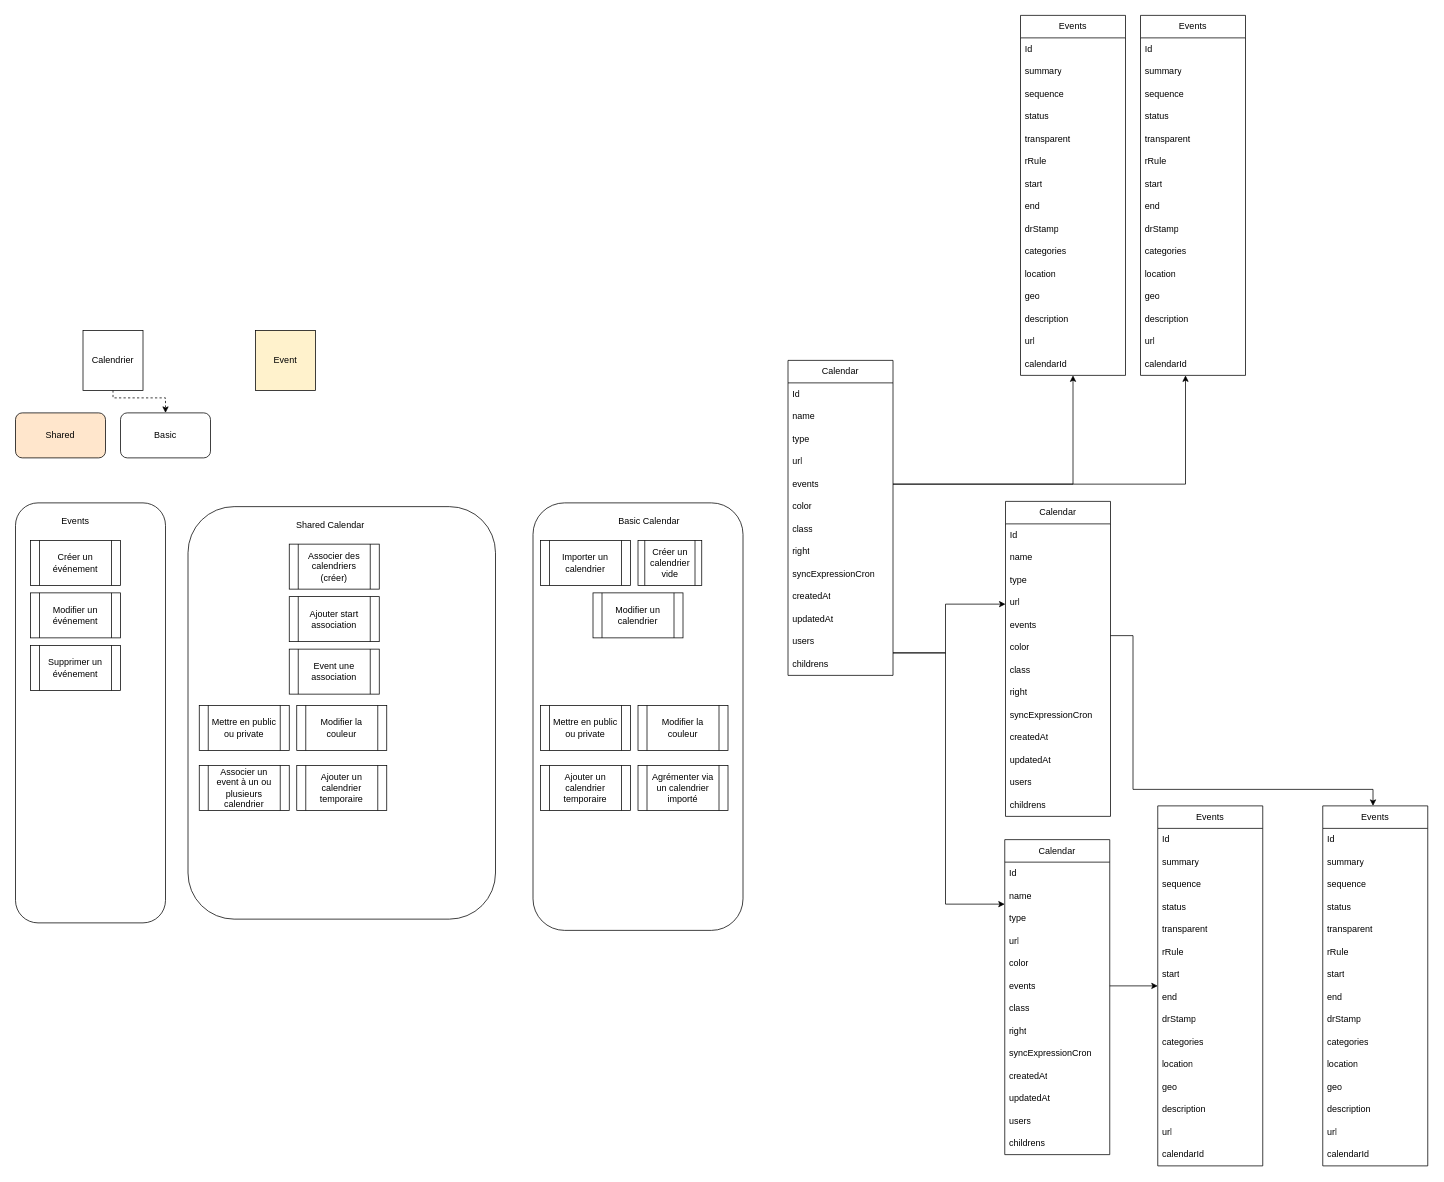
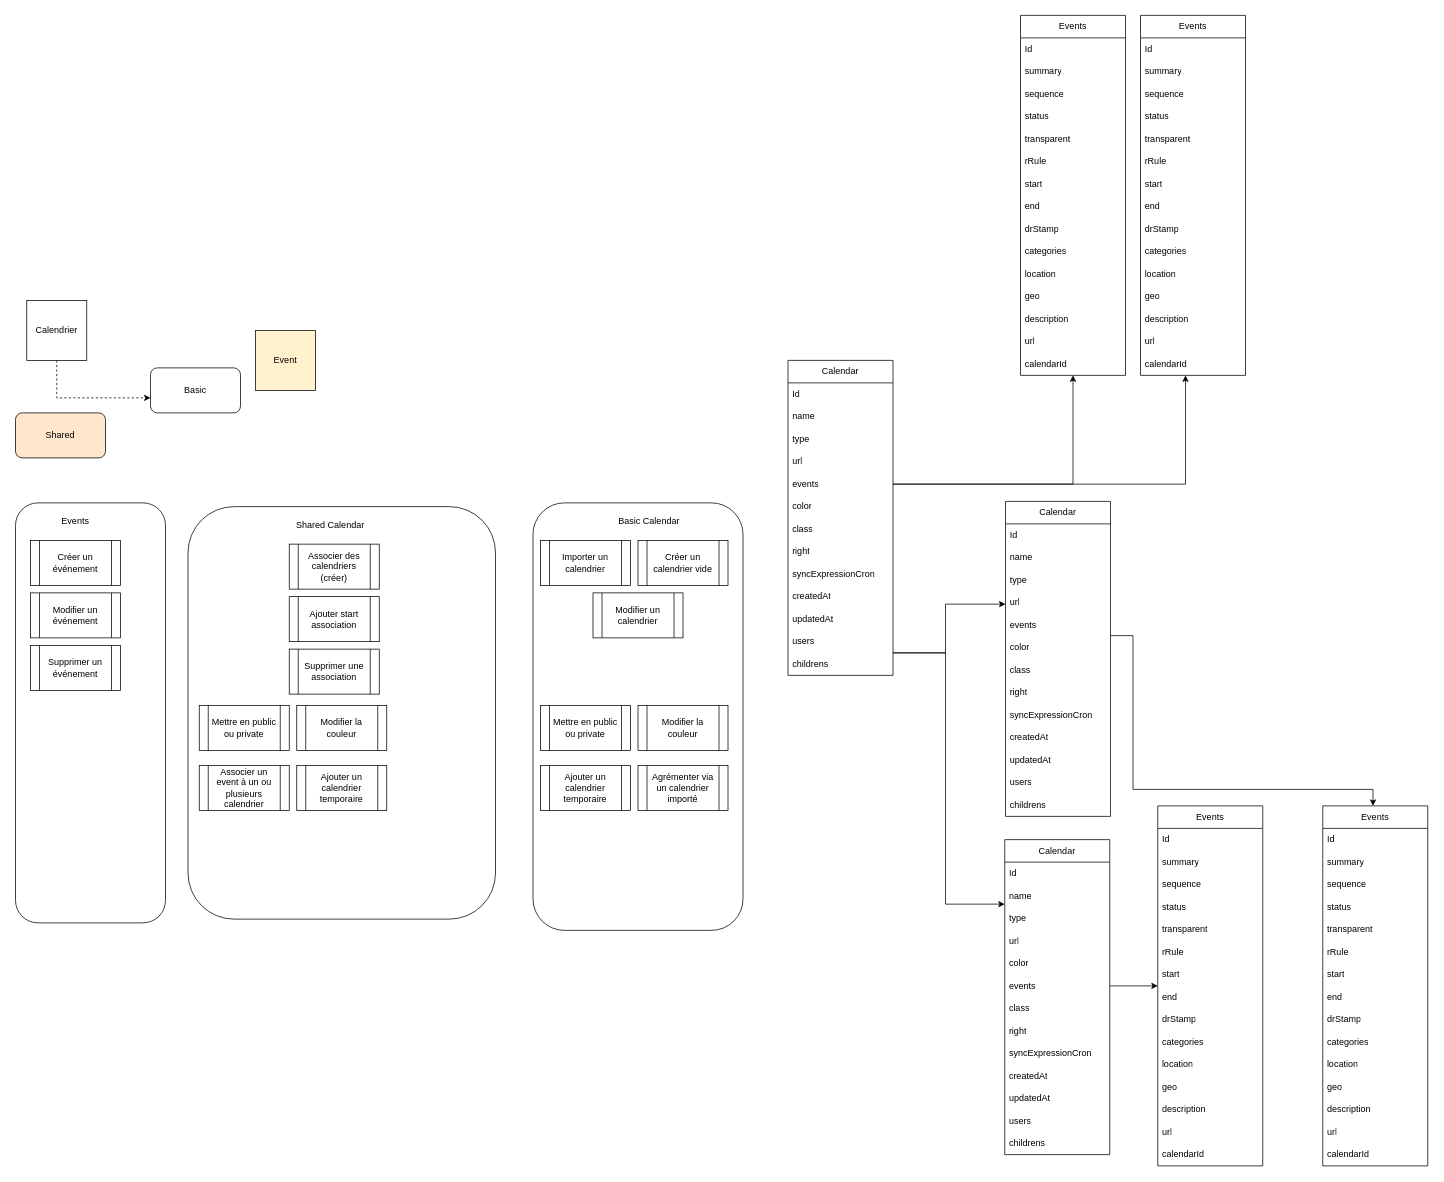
node "Calendrier": moved (113, 360) -> (57, 330)
node "Basic": moved (165, 435) -> (195, 390)
node "Créer un calendrier vide": size 64x45 -> 90x45
node "Event une association": label "Event une association" -> "Supprimer une association"
